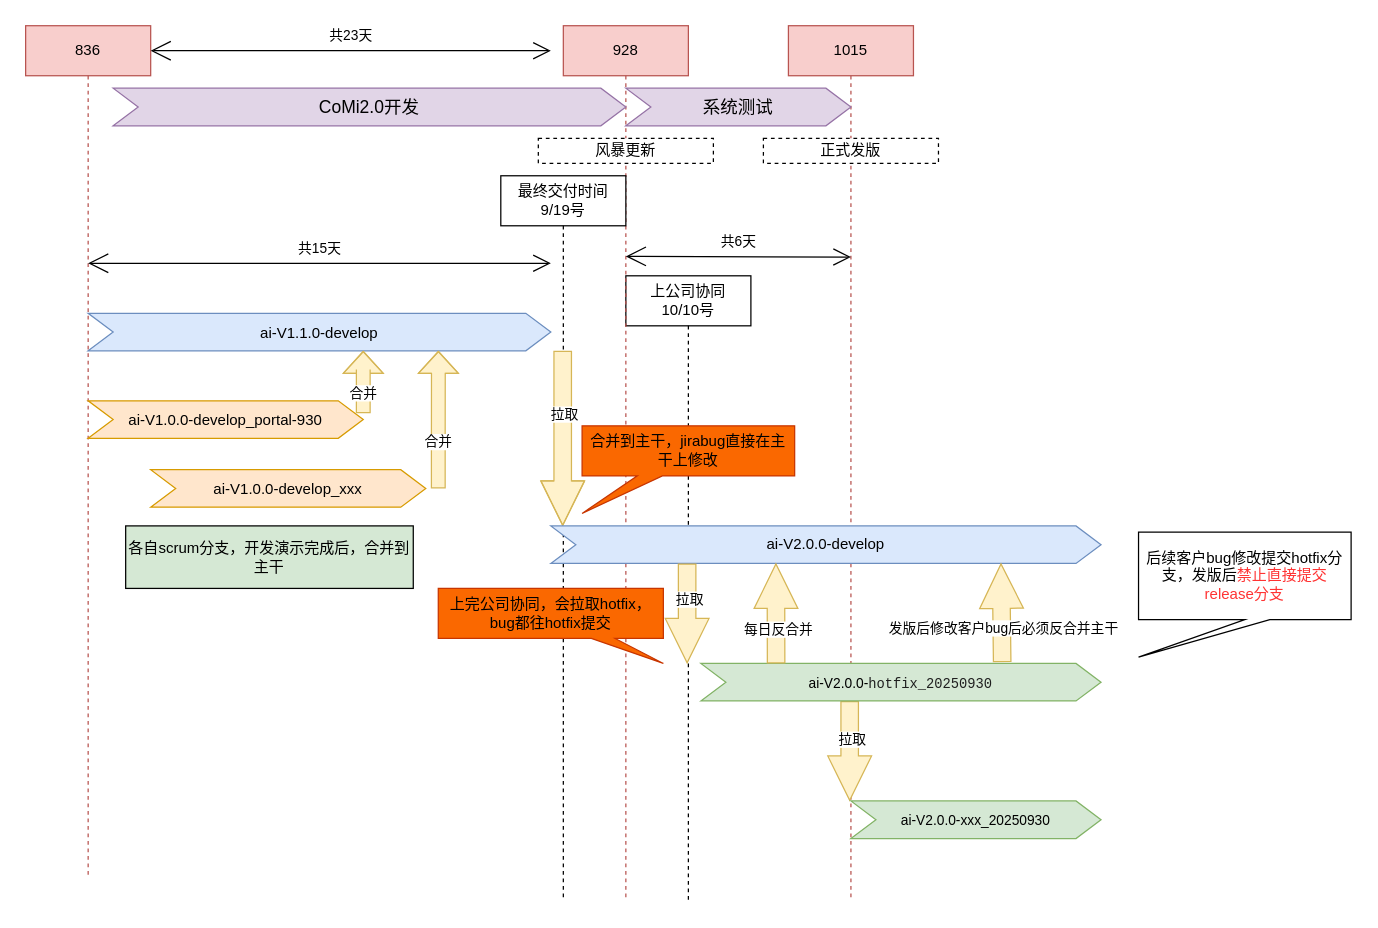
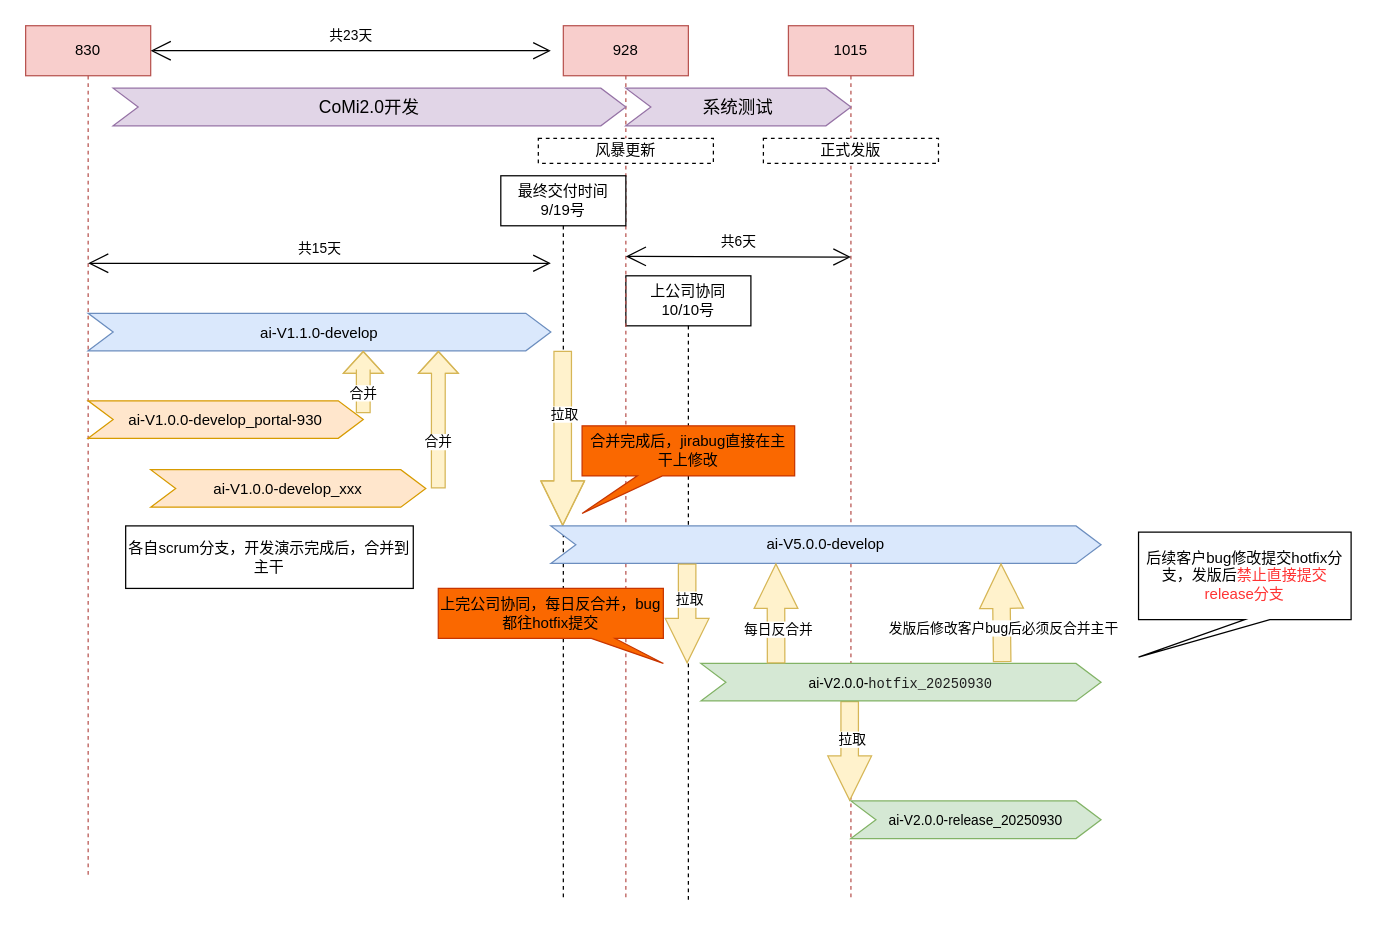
node "836": label "836" -> "830"
node "合并到主干，jirabug直接在主干上修改": label "合并到主干，jirabug直接在主干上修改" -> "合并完成后，jirabug直接在主干上修改"
node "ai-V2.0.0-develop": label "ai-V2.0.0-develop" -> "ai-V5.0.0-develop"
node "各自scrum分支，开发演示完成后，合并到主干": fillcolor #d5e8d4 -> #ffffff
node "上完公司协同，会拉取hotfix，bug都往hotfix提交": label "上完公司协同，会拉取hotfix，bug都往hotfix提交" -> "上完公司协同，每日反合并，bug都往hotfix提交"
node "ai-V2.0.0-xxx_20250930": label "ai-V2.0.0-xxx_20250930" -> "ai-V2.0.0-release_20250930"
